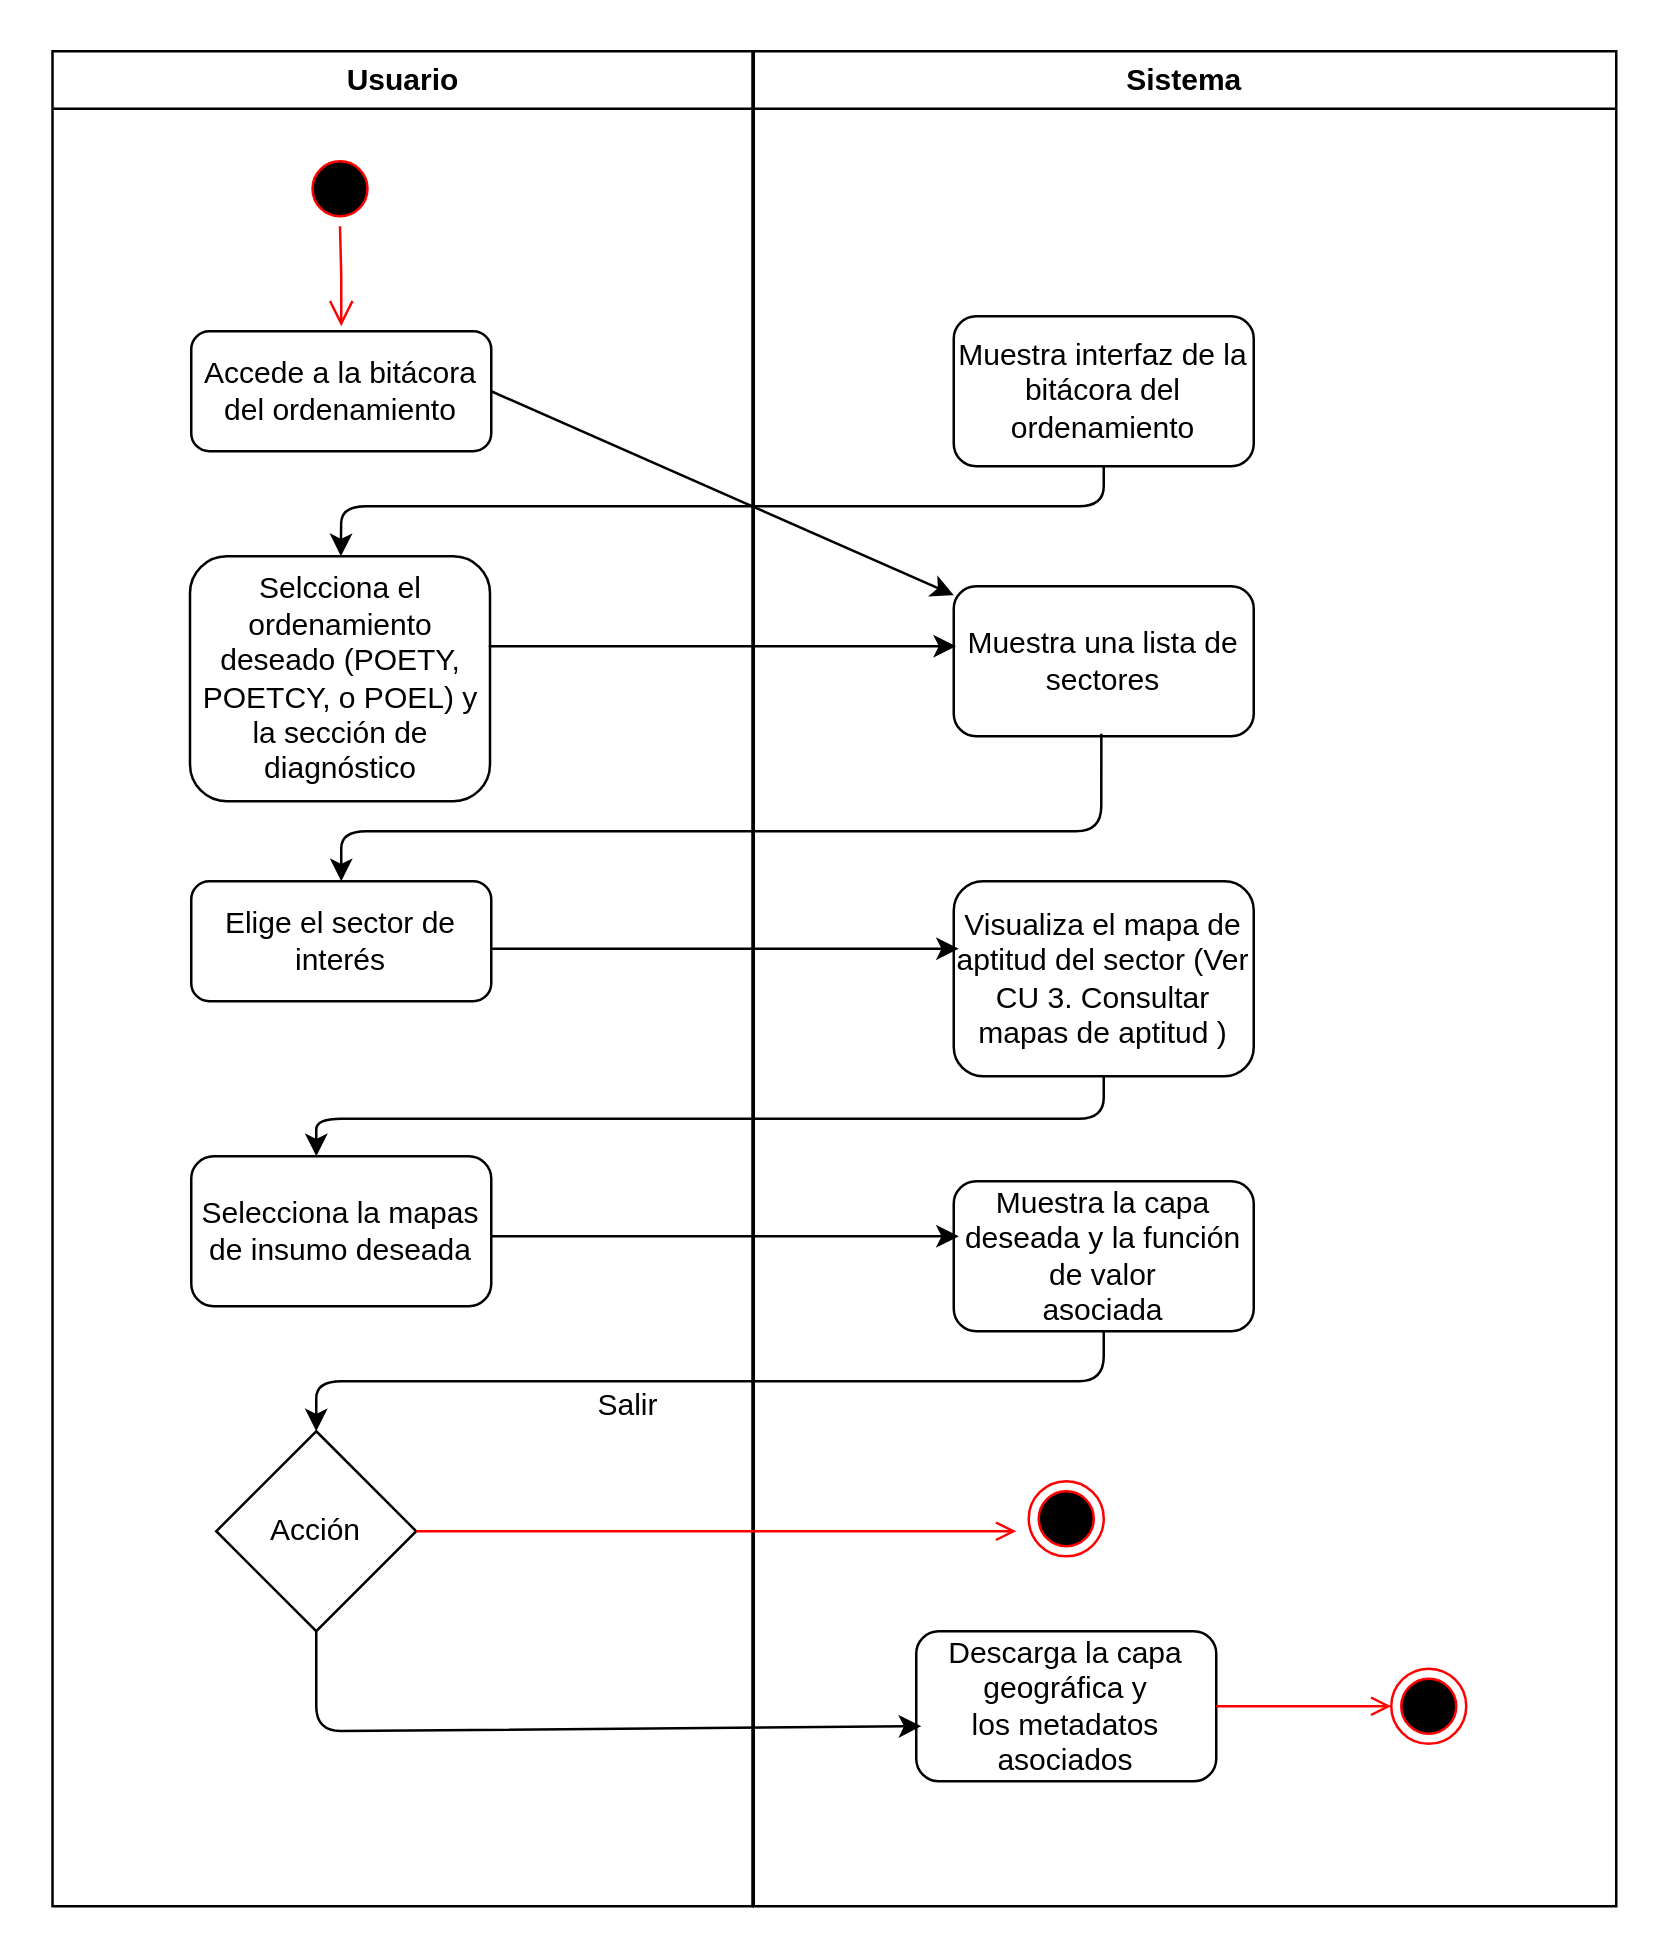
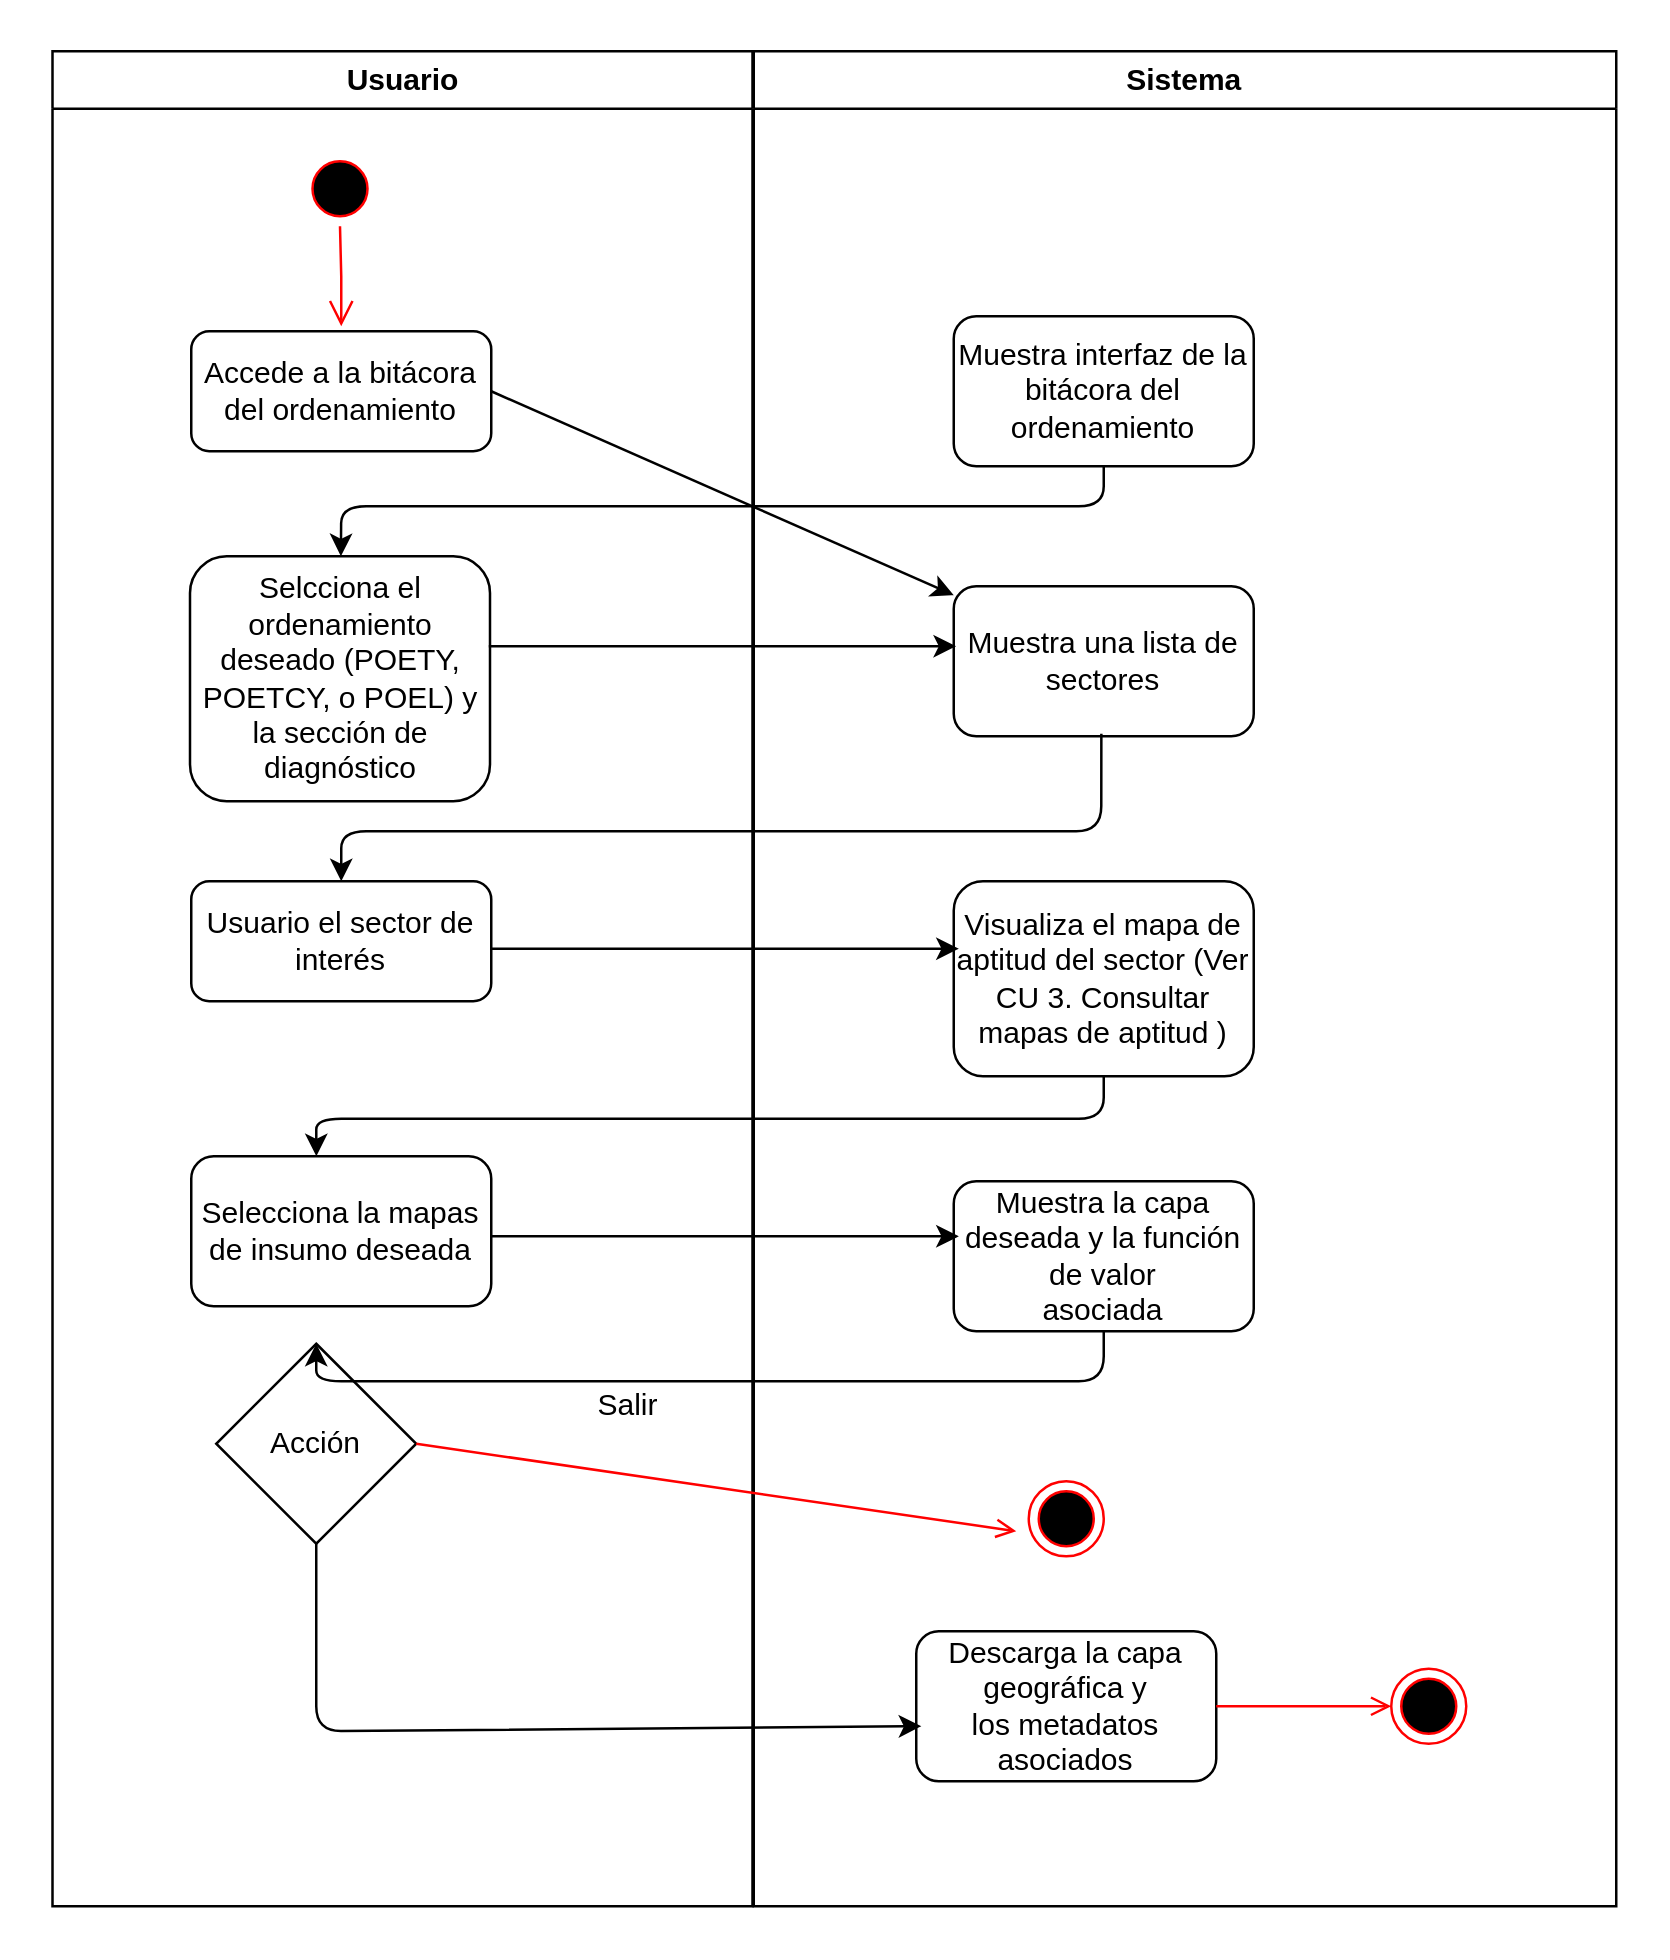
node "Elige el sector de interés": label "Elige el sector de interés" -> "Usuario el sector de interés"
node "Acción": moved (316, 1531) -> (316, 1444)
